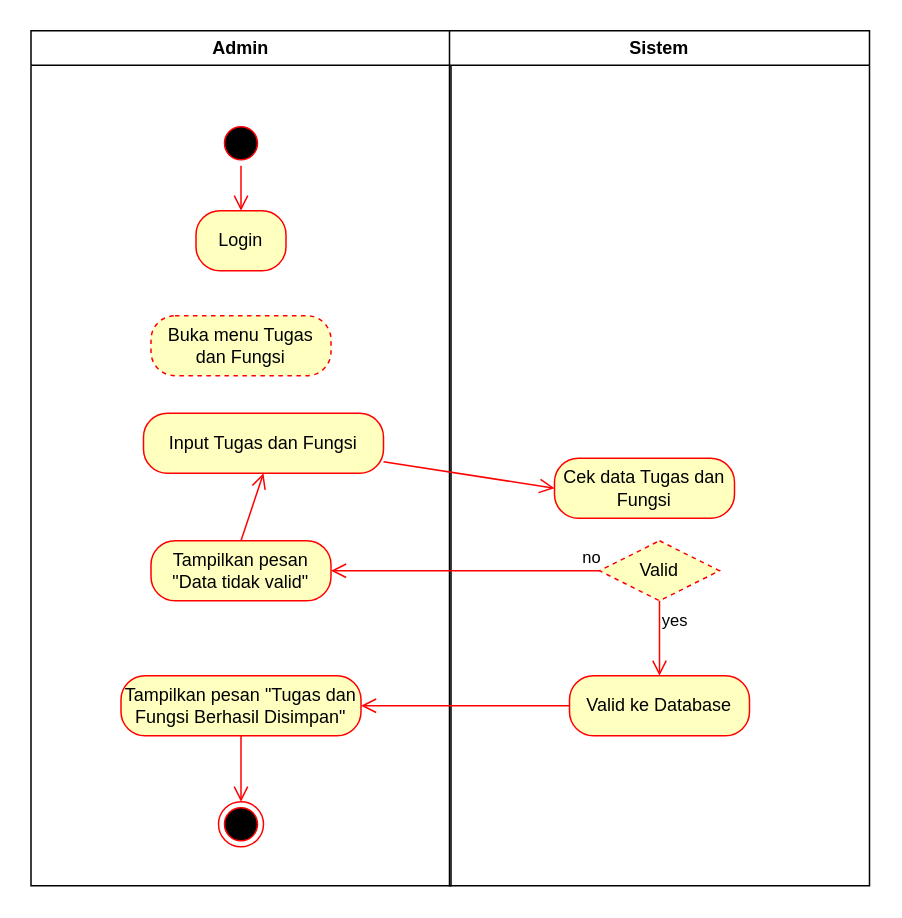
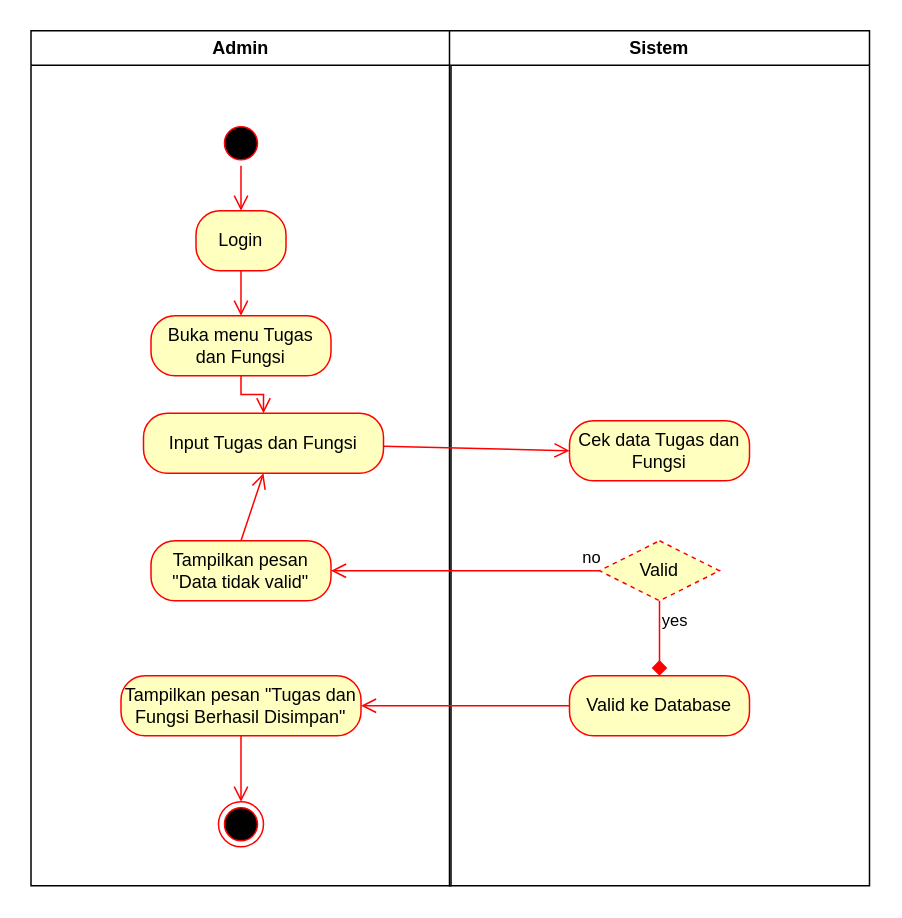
edge "Login" -> "Buka menu Tugas dan Fungsi": added
node "Buka menu Tugas dan Fungsi": style dashed -> solid
edge "Buka menu Tugas dan Fungsi" -> "Input Tugas dan Fungsi": added
node "Cek data Tugas dan Fungsi": moved (644, 488) -> (659, 451)
edge "Valid" -> "Valid ke Database": arrowhead open -> diamond
